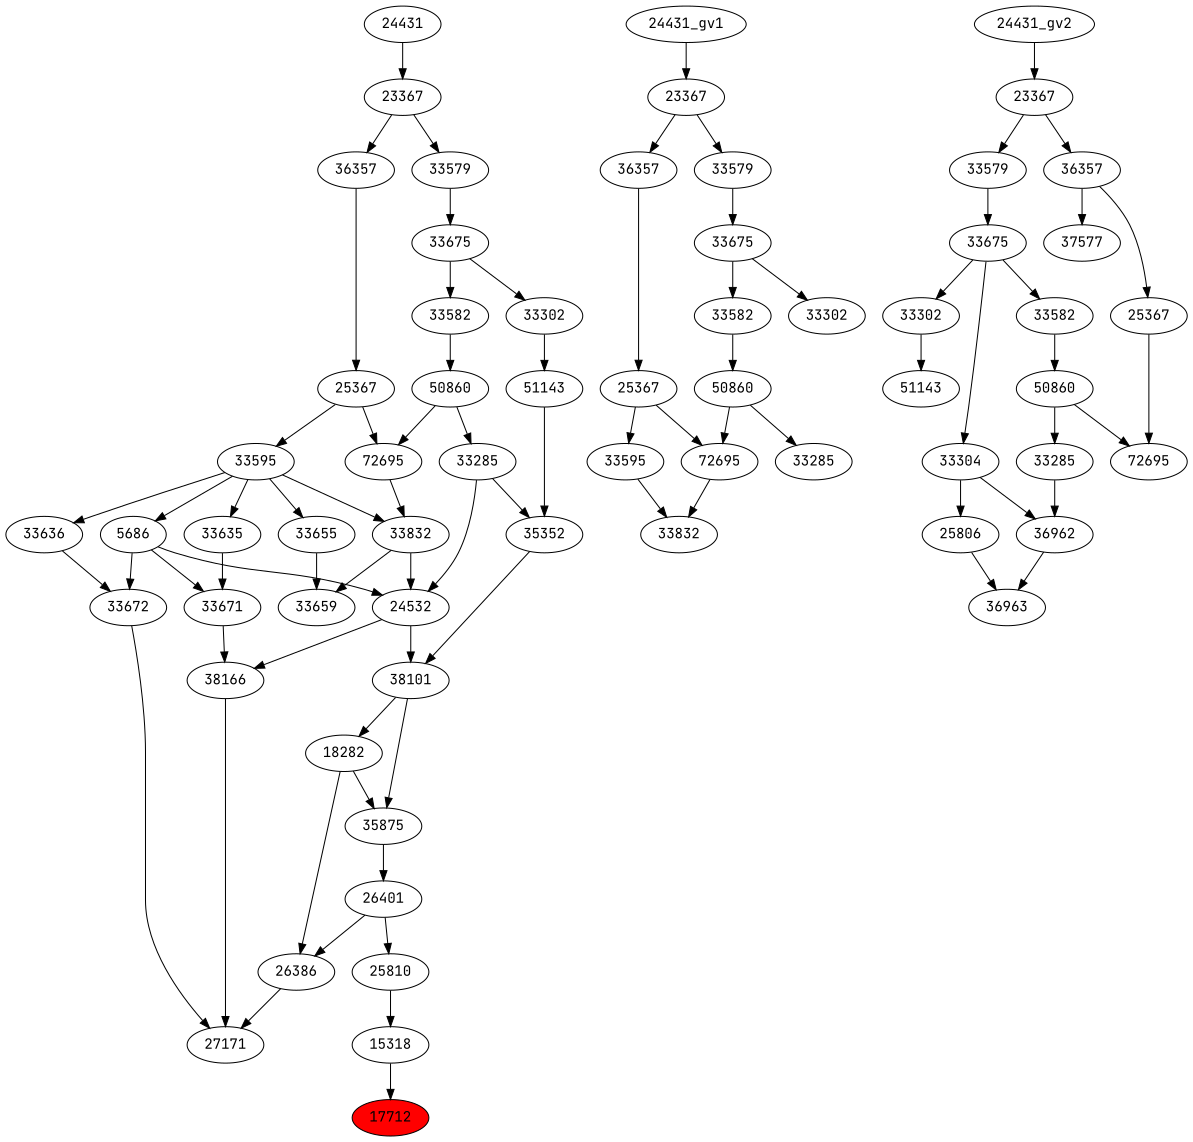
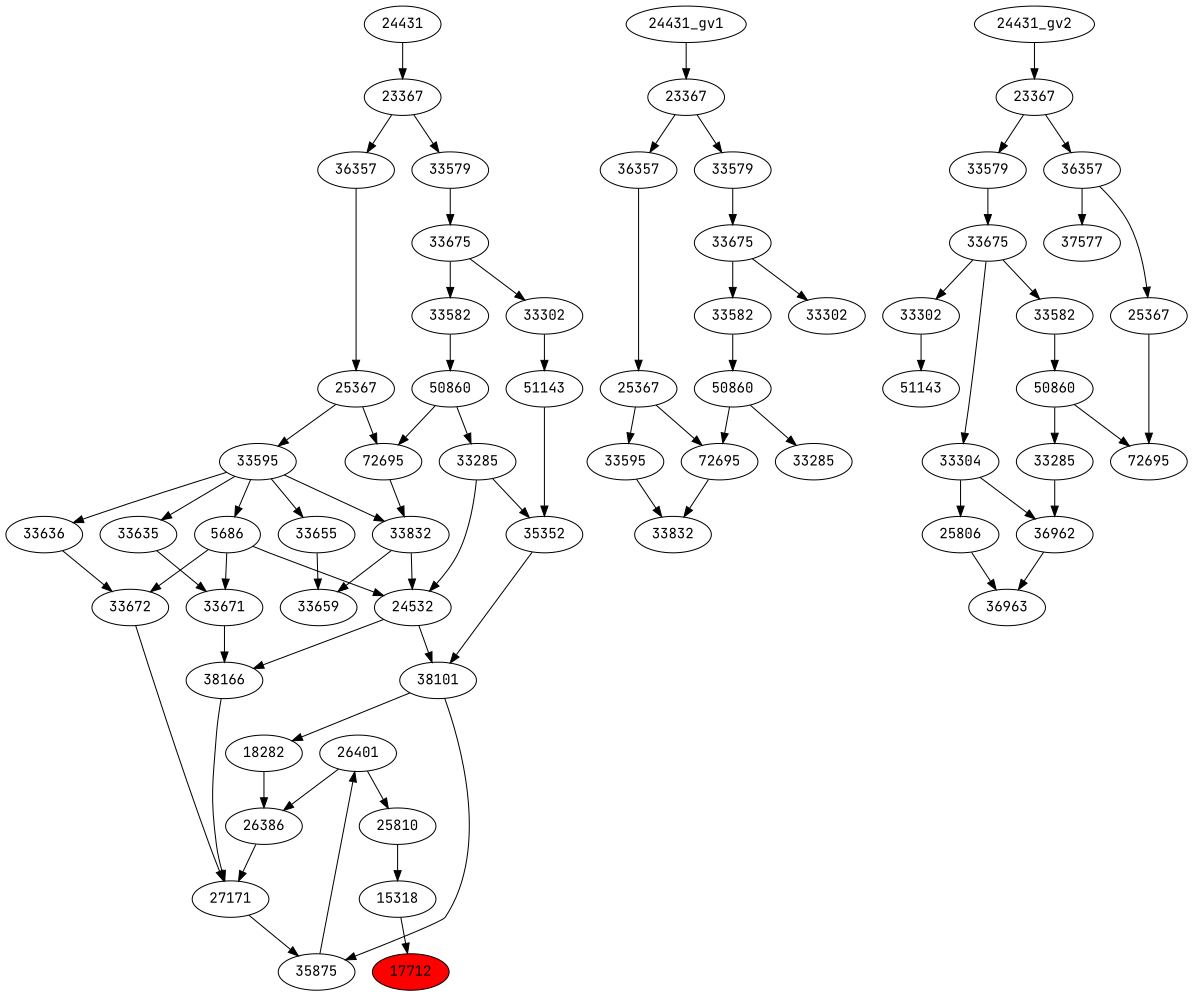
edge "18282" -> "35875": now "27171" -> "35875"
